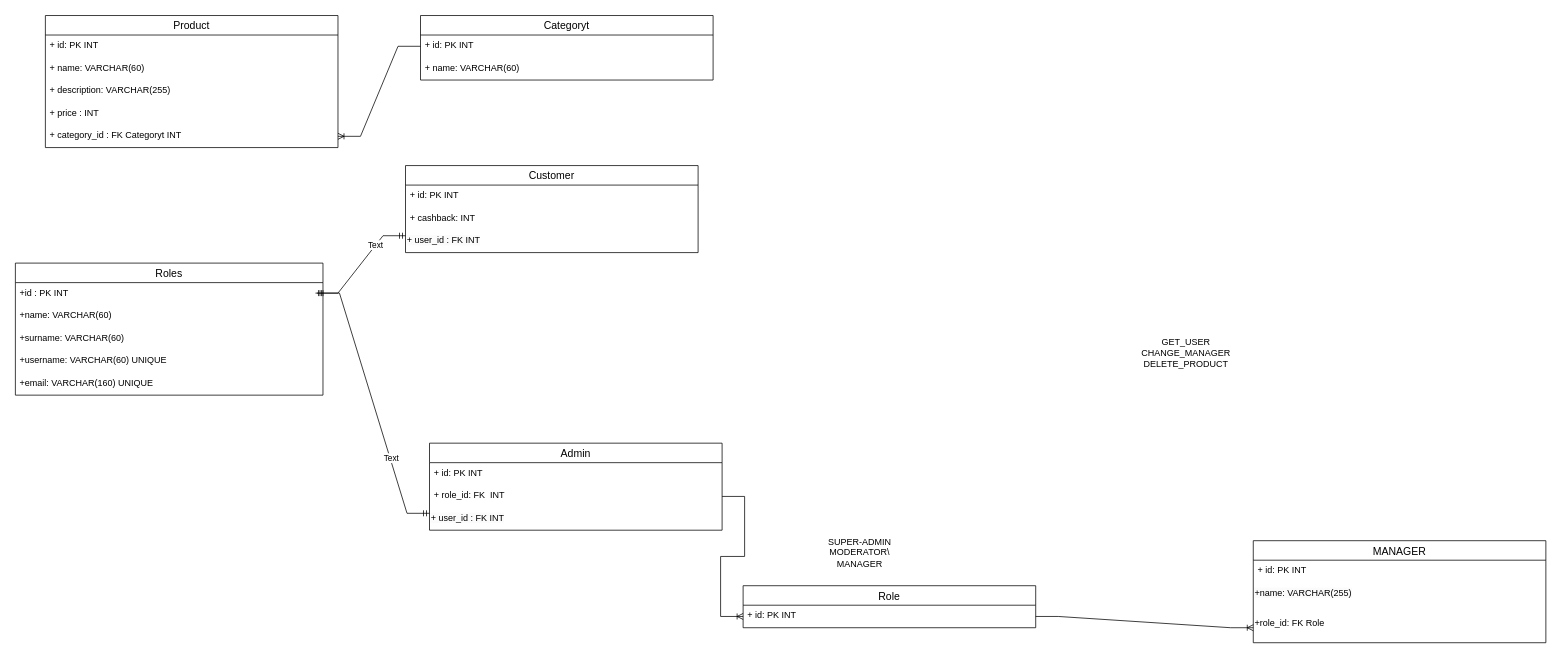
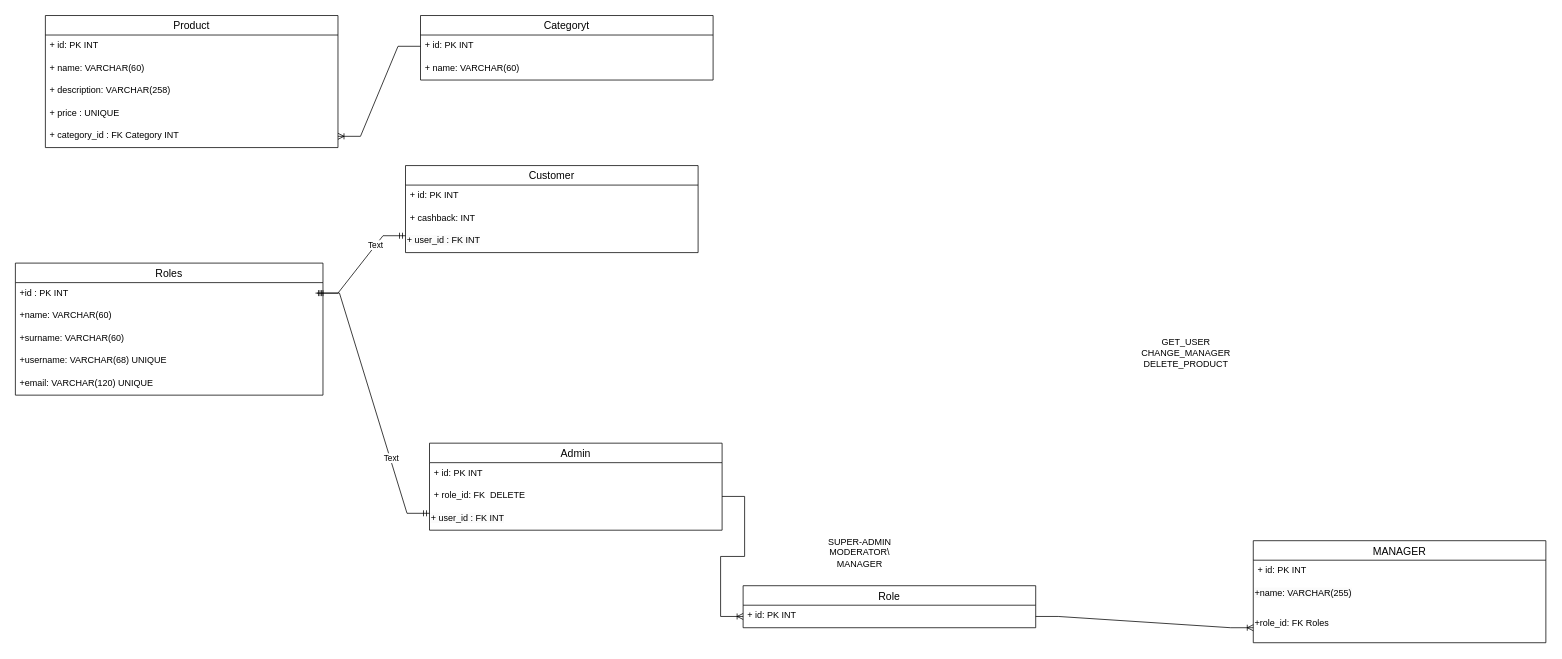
node "+ description: VARCHAR(255)": label "+ description: VARCHAR(255)" -> "+ description: VARCHAR(258)"
node "+ price : INT": label "+ price : INT" -> "+ price : UNIQUE"
node "+ category_id : FK Categoryt INT": label "+ category_id : FK Categoryt INT" -> "+ category_id : FK Category INT"
node "+username: VARCHAR(60) UNIQUE": label "+username: VARCHAR(60) UNIQUE" -> "+username: VARCHAR(68) UNIQUE"
node "+email: VARCHAR(160) UNIQUE": label "+email: VARCHAR(160) UNIQUE" -> "+email: VARCHAR(120) UNIQUE"
node "+ role_id: FK INT": label "+ role_id: FK INT" -> "+ role_id: FK DELETE"
node "+role_id: FK Role": label "+role_id: FK Role" -> "+role_id: FK Roles"
